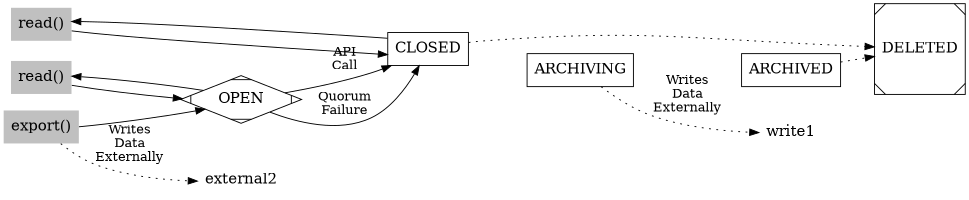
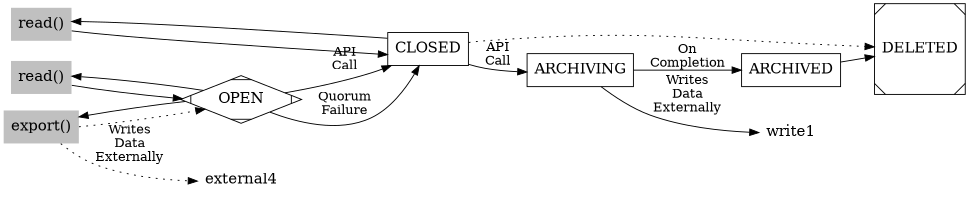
edge "ARCHIVED" -> "DELETED": style dotted -> solid
edge "CLOSED" -> "ARCHIVING": added, label "API Call"
edge "ARCHIVING" -> "ARCHIVED": added, label "On Completion"
edge "OPEN" -> "export()": added
edge "export()" -> "OPEN": style solid -> dotted
edge "ARCHIVING" -> "write1": style dotted -> solid
node "external2": label "external2" -> "external4"
